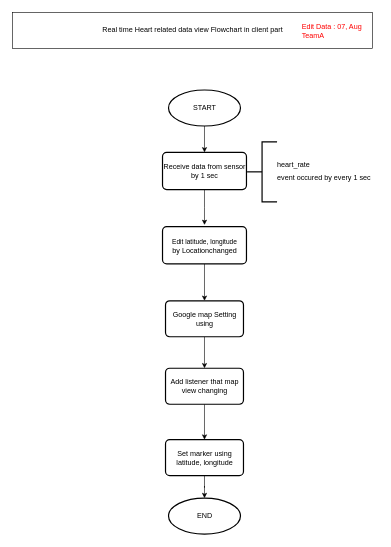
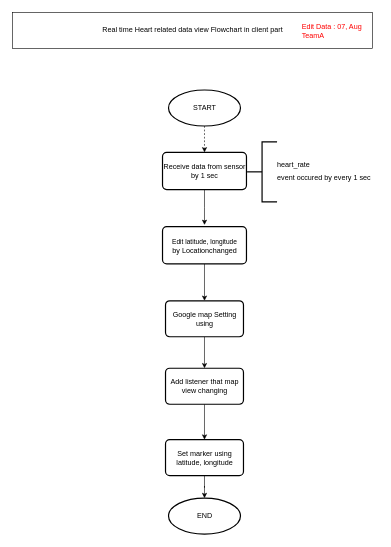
edge "START" -> "Receive data from sensor by 1 sec": style solid -> dashed
